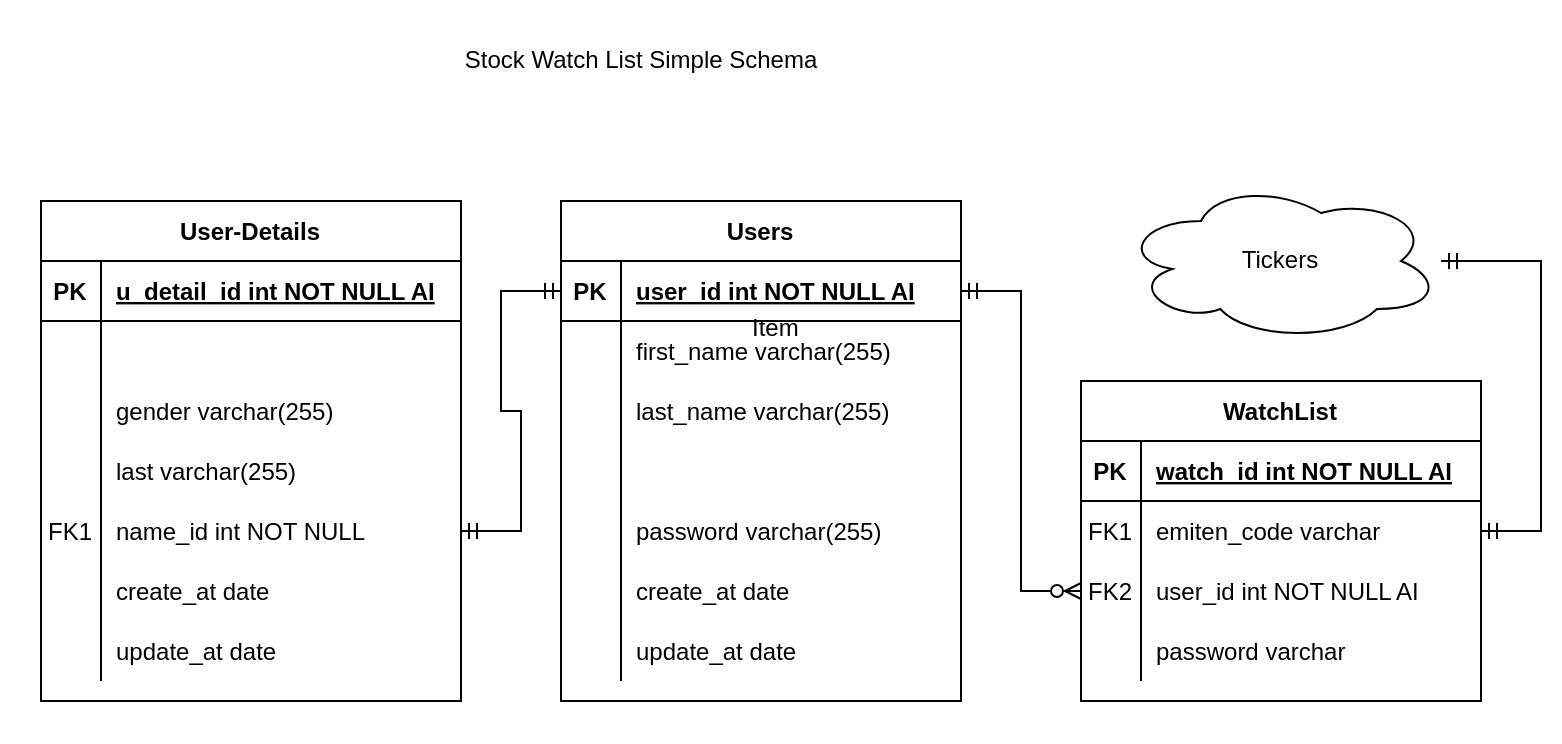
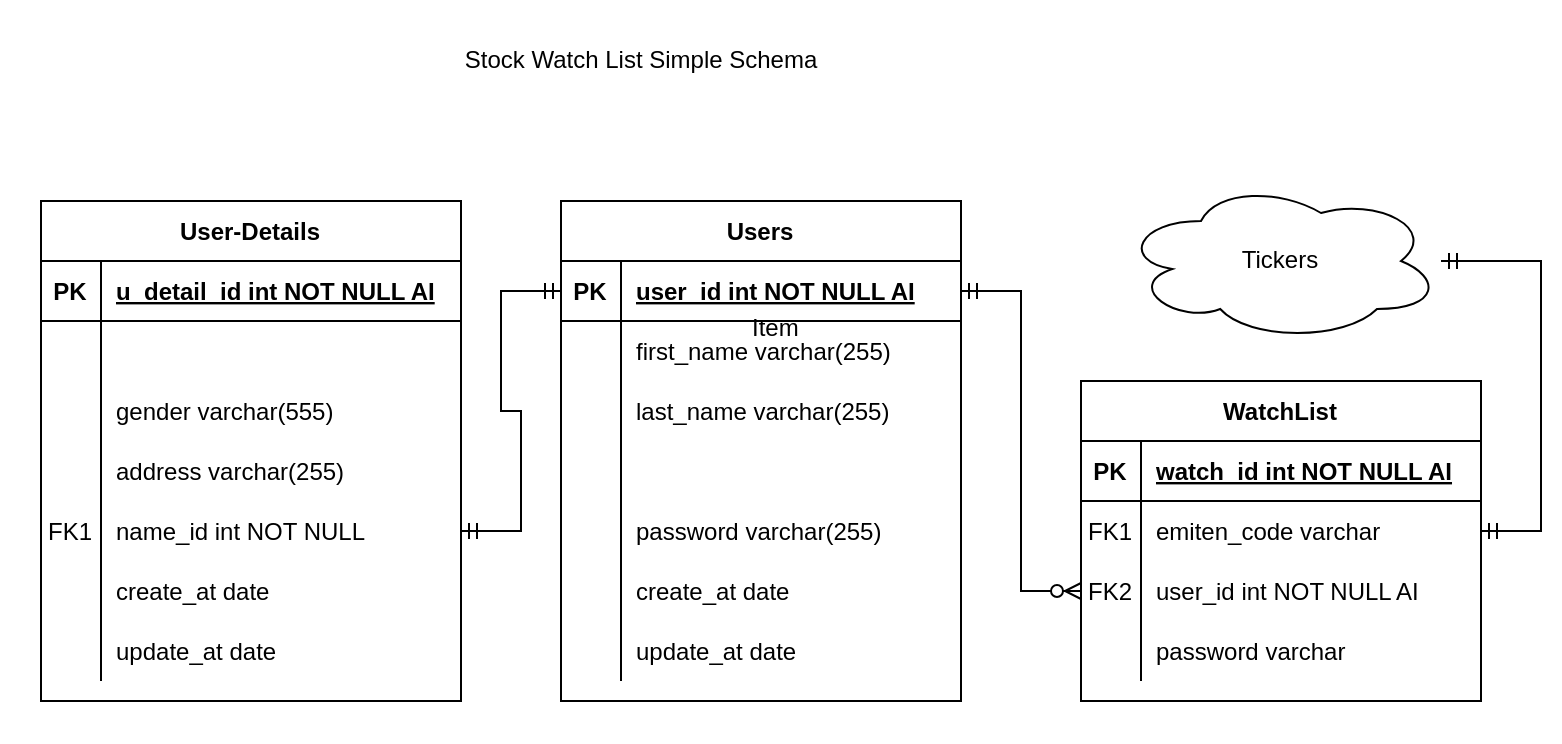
node "gender varchar(255)": label "gender varchar(255)" -> "gender varchar(555)"
node "last varchar(255)": label "last varchar(255)" -> "address varchar(255)"
